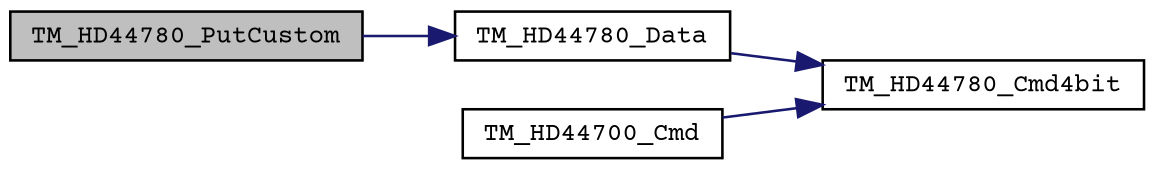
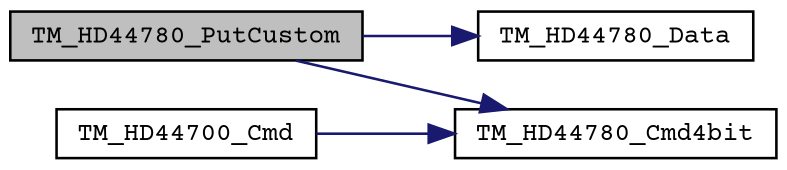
edge "TM_HD44780_Data" -> "TM_HD44780_Cmd4bit": now "TM_HD44780_PutCustom" -> "TM_HD44780_Cmd4bit"
